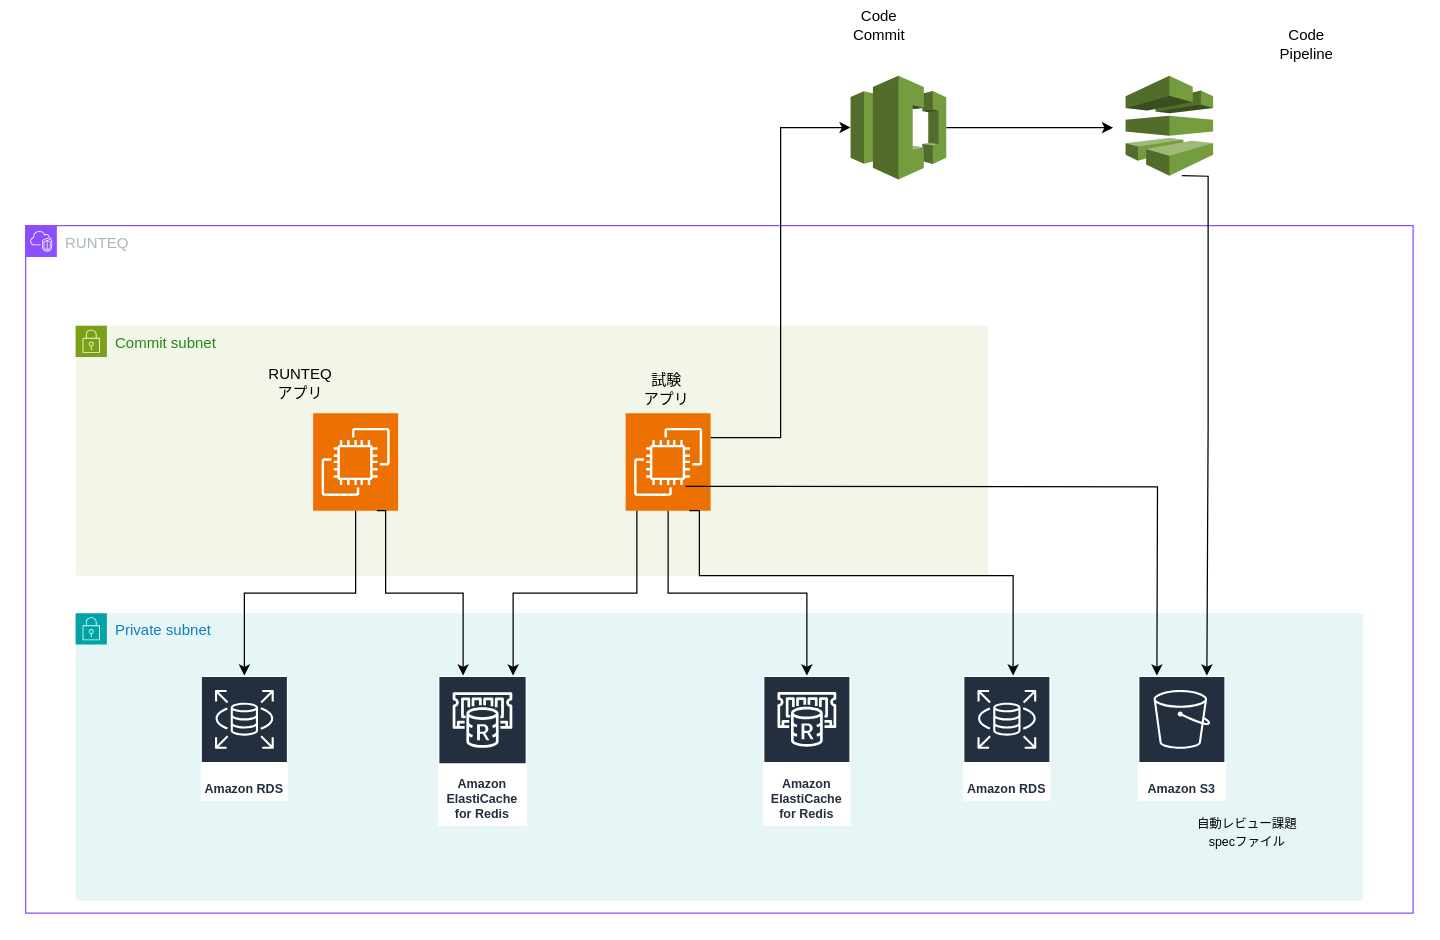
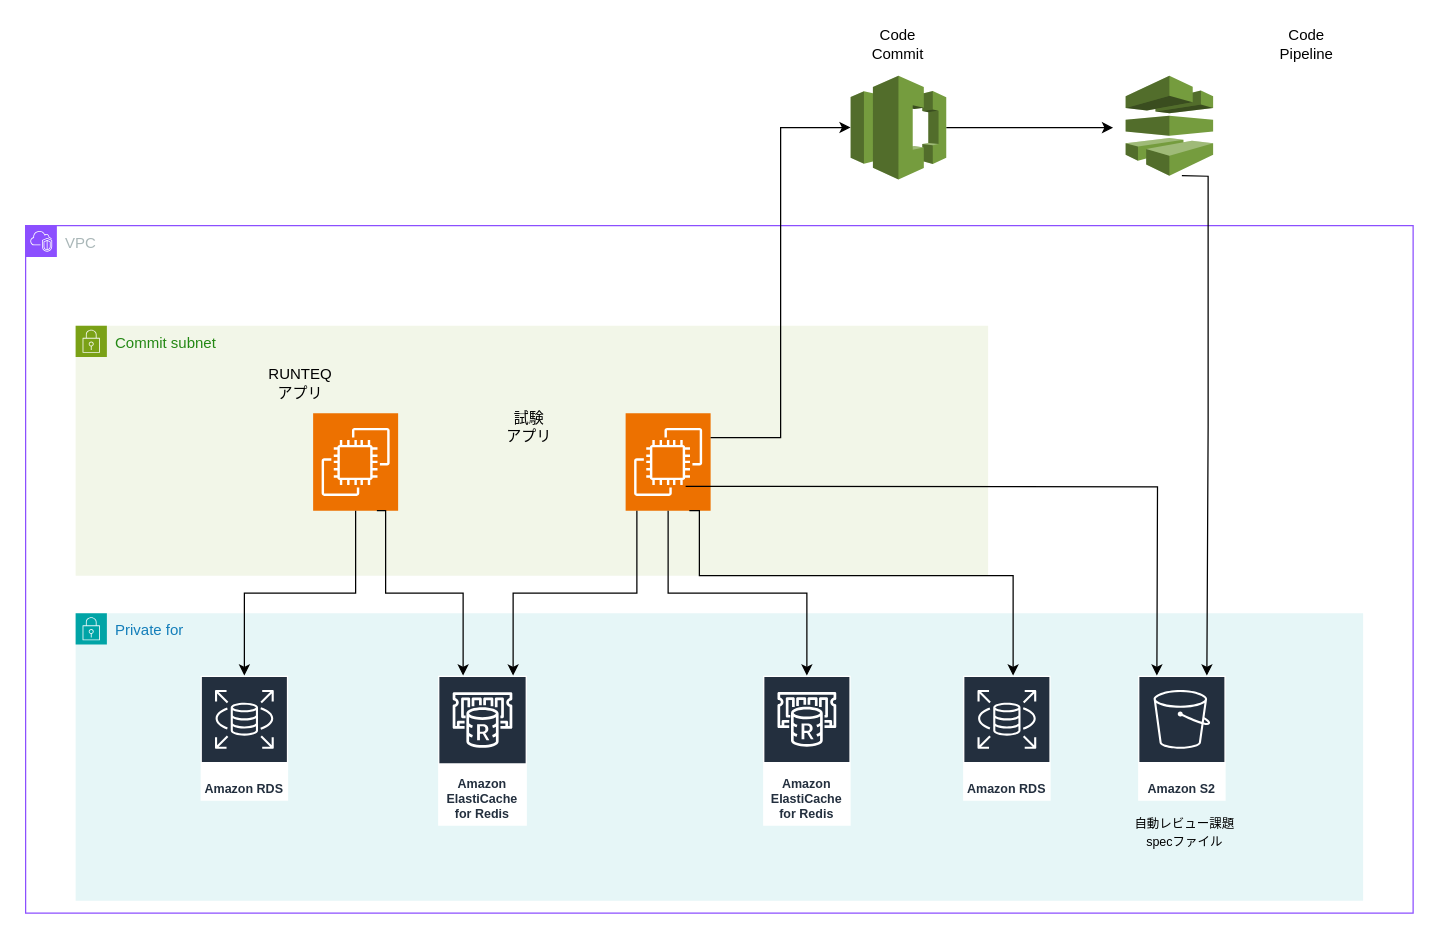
node "Code Commit": moved (880, 26) -> (898, 44)
node "RUNTEQ": label "RUNTEQ" -> "VPC"
node "試験 アプリ": moved (667, 389) -> (529, 427)
node "Private subnet": label "Private subnet" -> "Private for"
node "Amazon S3": label "Amazon S3" -> "Amazon S2"
node "自動レビュー課題 specファイル": moved (1248, 832) -> (1185, 832)
